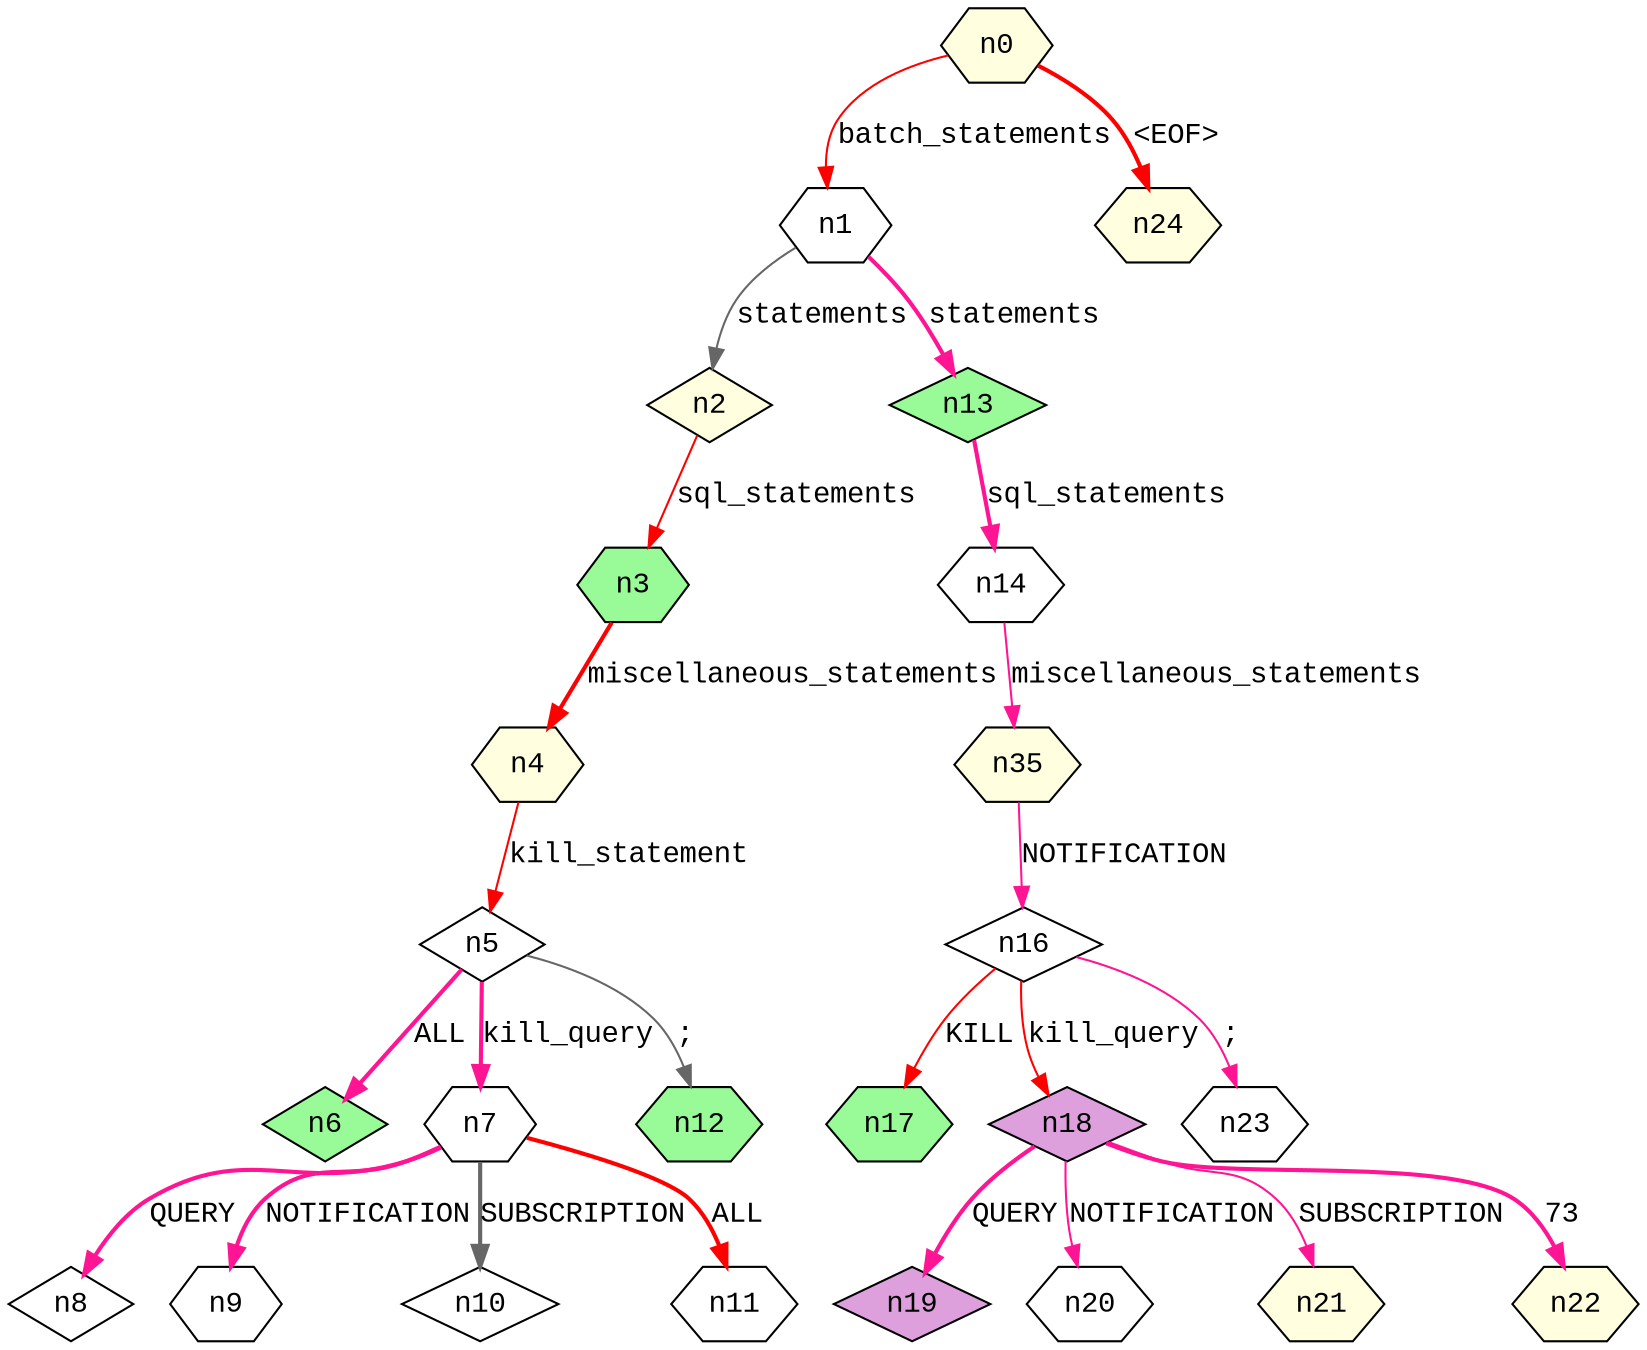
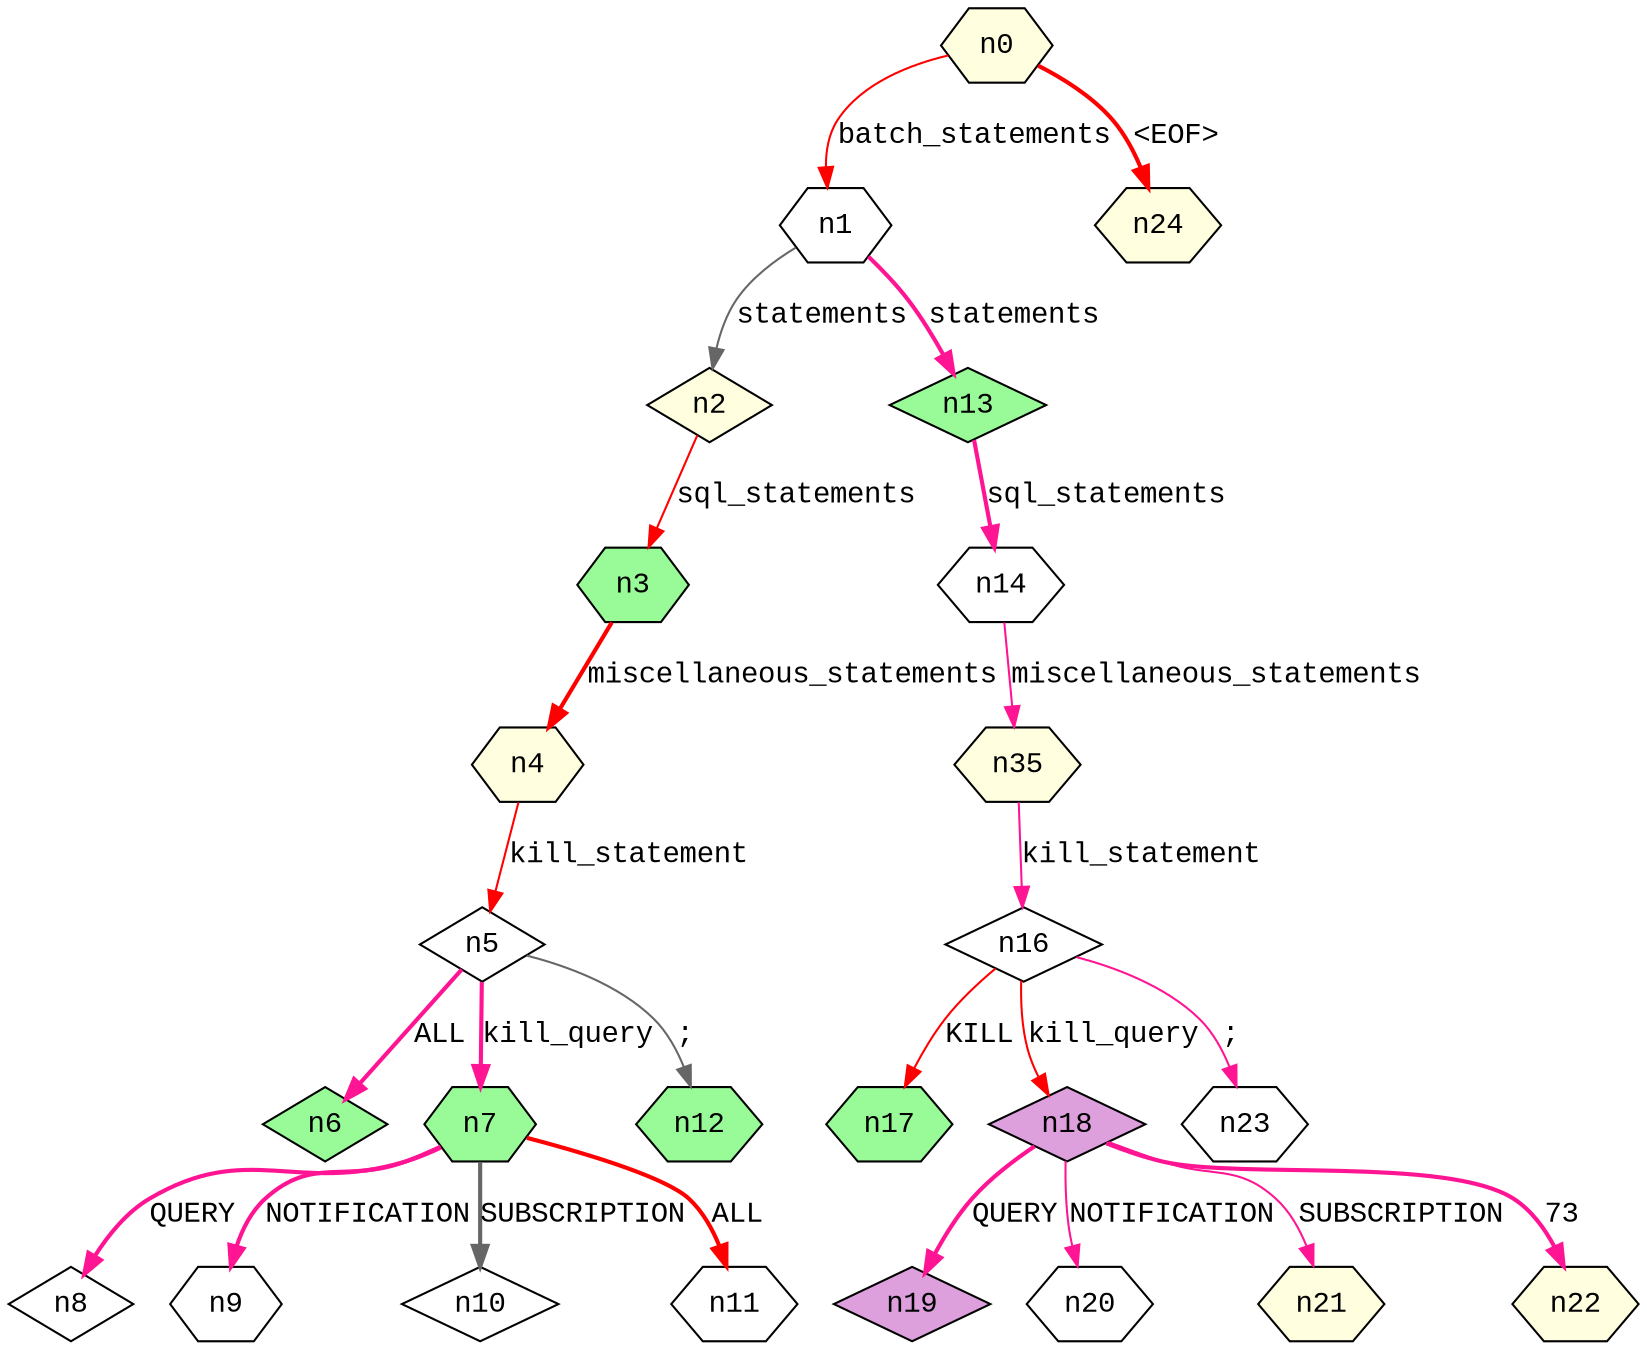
edge "n35" -> "n16": label "NOTIFICATION" -> "kill_statement"
node "n7": fillcolor white -> palegreen
